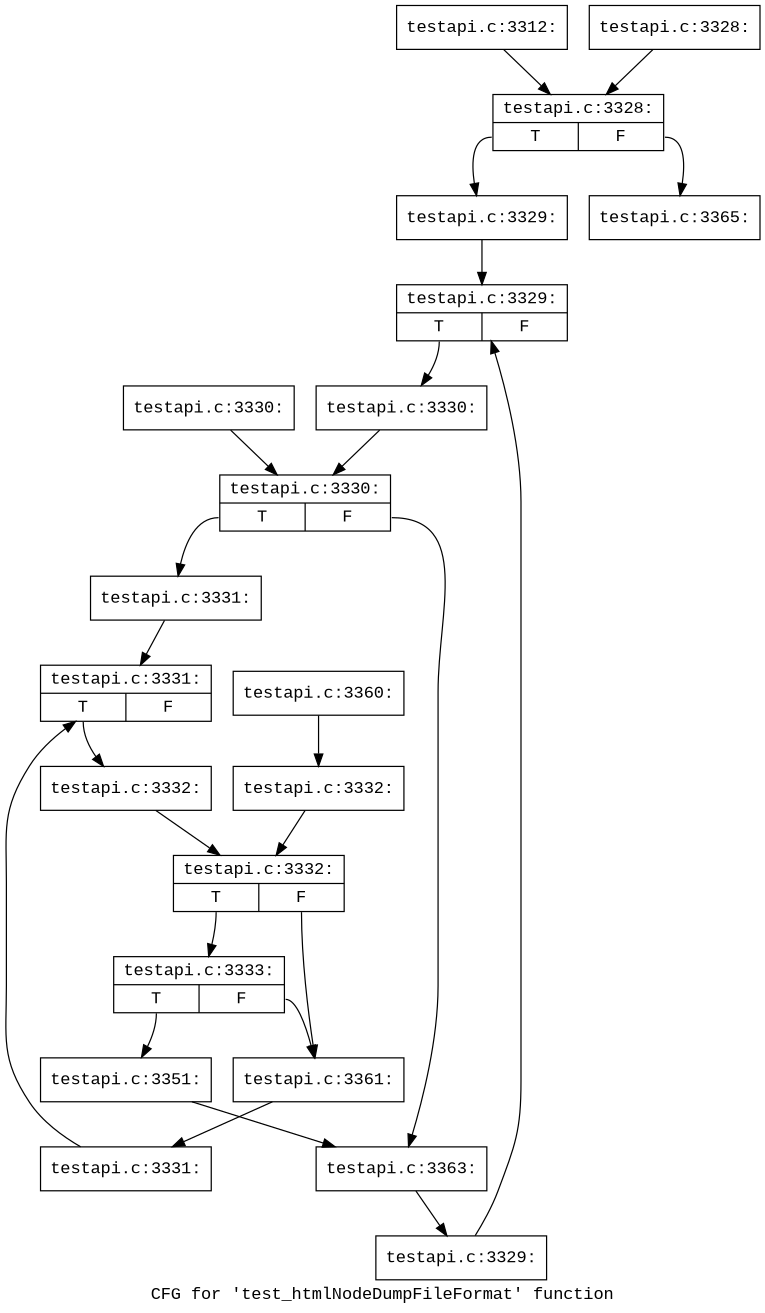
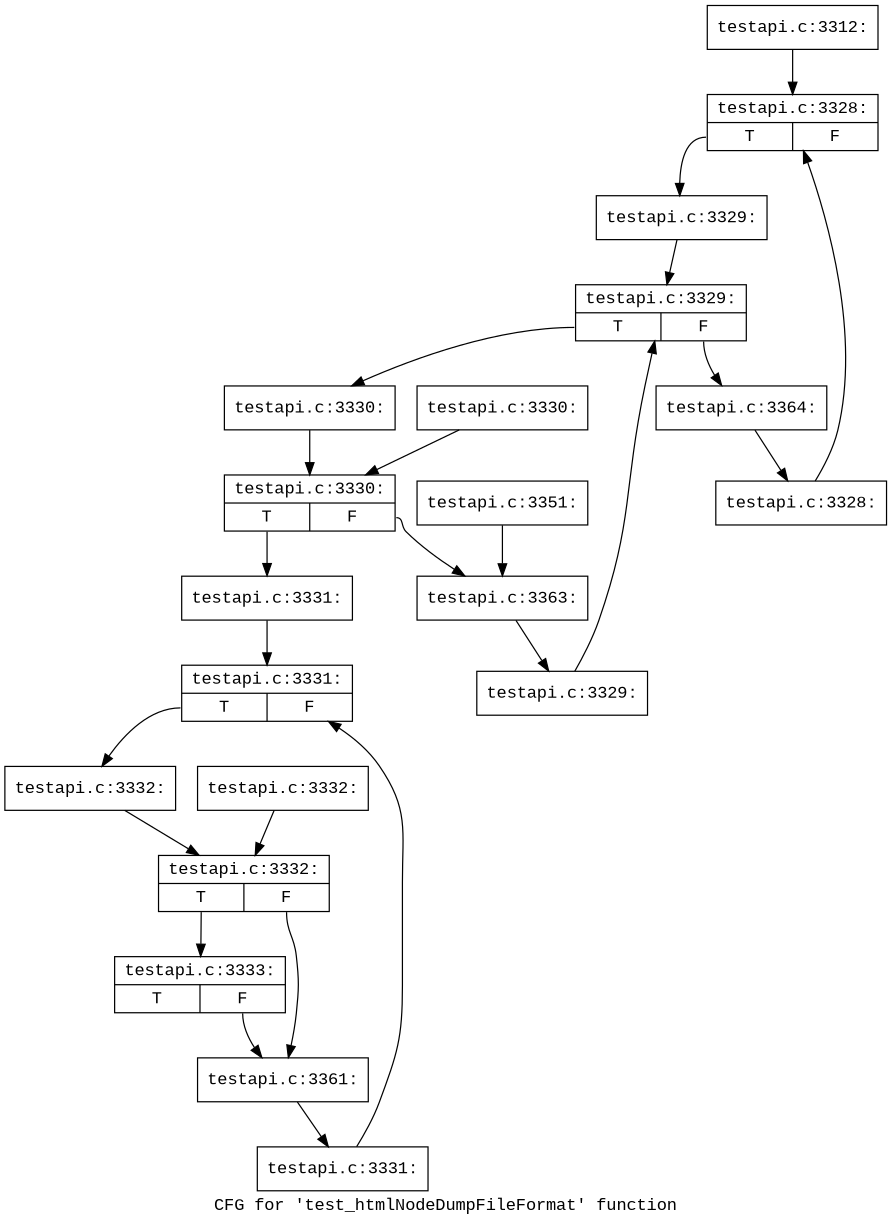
node "testapi.c:3365:": removed
node "testapi.c:3364:": added
node "testapi.c:3360:": removed
edge "testapi.c:3333:" -> "testapi.c:3351:": removed
